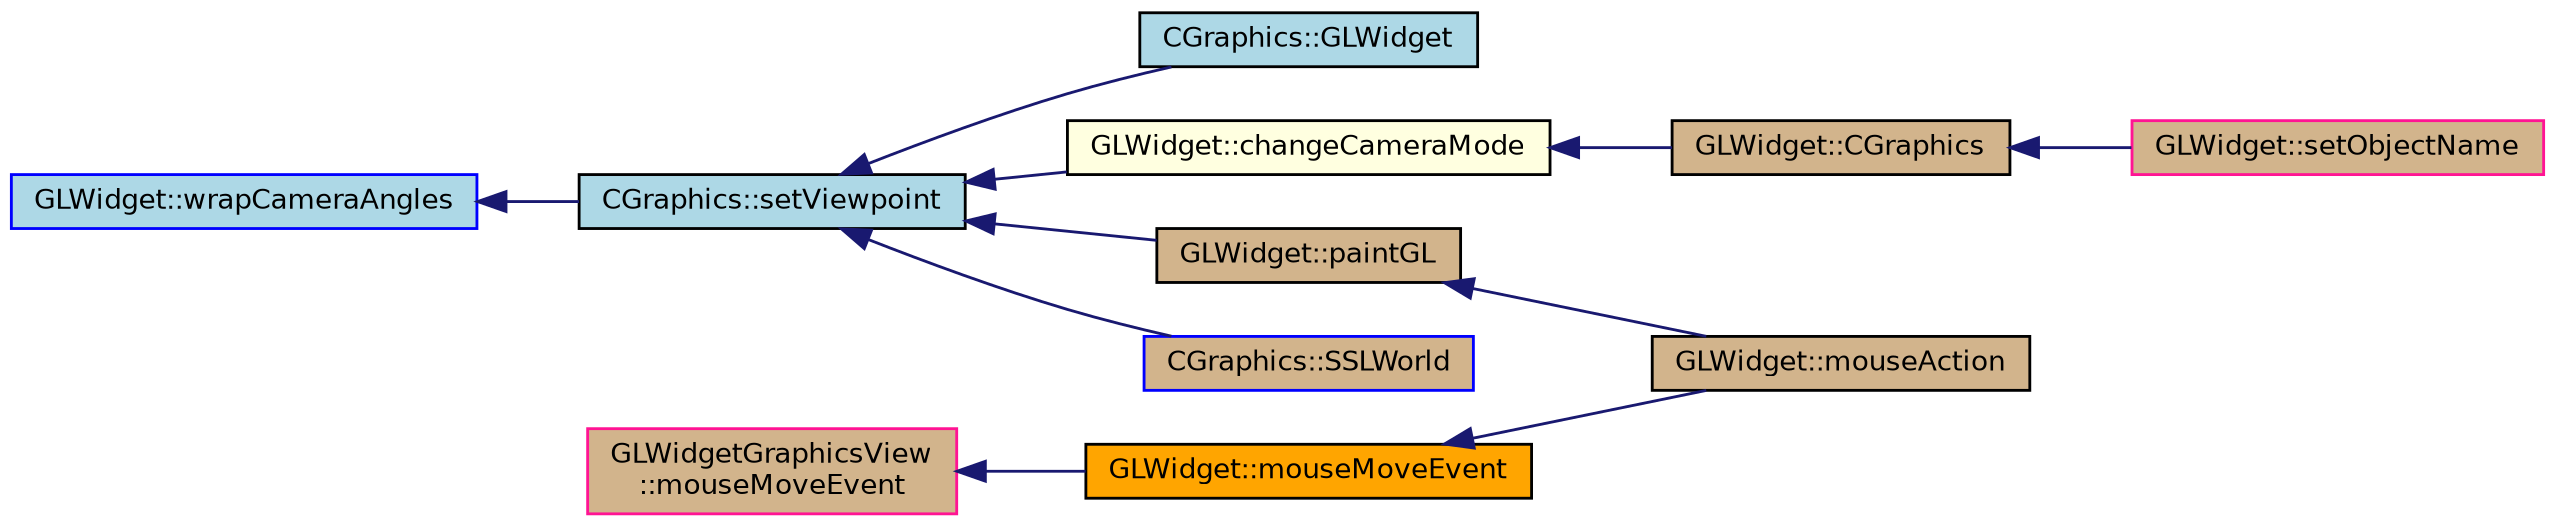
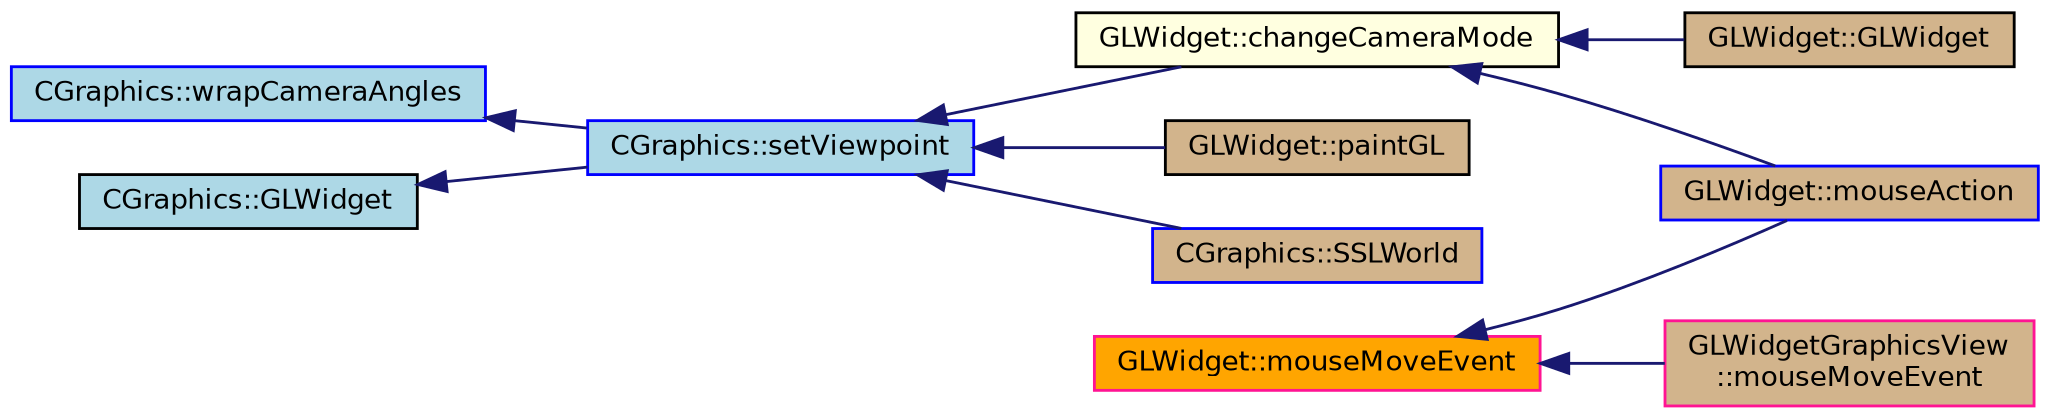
edge "CGraphics::GLWidget" -> "CGraphics::setViewpoint": reversed
node "GLWidget::CGraphics": label "GLWidget::CGraphics" -> "GLWidget::GLWidget"
node "GLWidget::setObjectName": removed
node "GLWidget::wrapCameraAngles": label "GLWidget::wrapCameraAngles" -> "CGraphics::wrapCameraAngles"
node "CGraphics::setViewpoint": color black -> blue
edge "GLWidget::mouseAction" -> "GLWidget::paintGL": now "GLWidget::mouseAction" -> "GLWidget::changeCameraMode"
node "GLWidget::mouseAction": color black -> blue
edge "GLWidget::mouseMoveEvent" -> "GLWidgetGraphicsView ::mouseMoveEvent": reversed
node "GLWidget::mouseMoveEvent": color black -> deeppink
